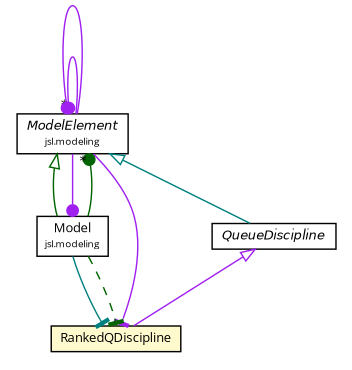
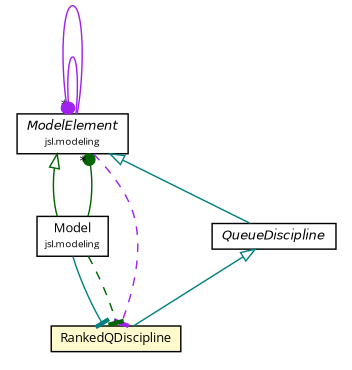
edge "ModelElement" -> "Model": removed
edge "ModelElement" -> "RankedQDiscipline": style solid -> dashed
edge "RankedQDiscipline" -> "QueueDiscipline": color purple -> teal
